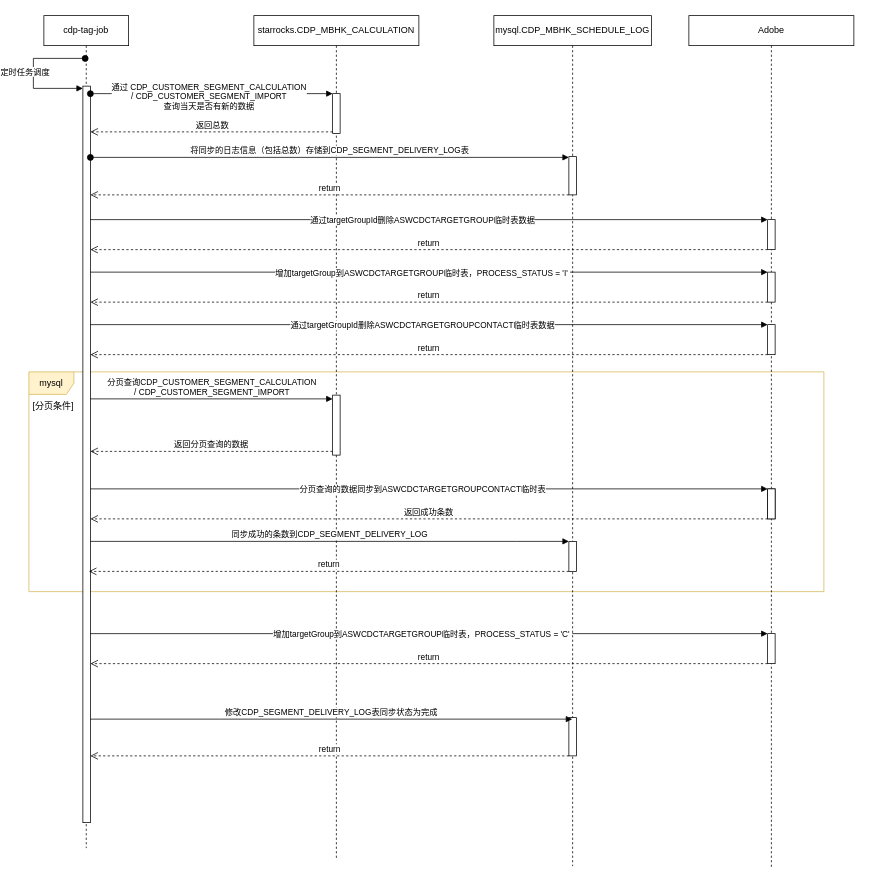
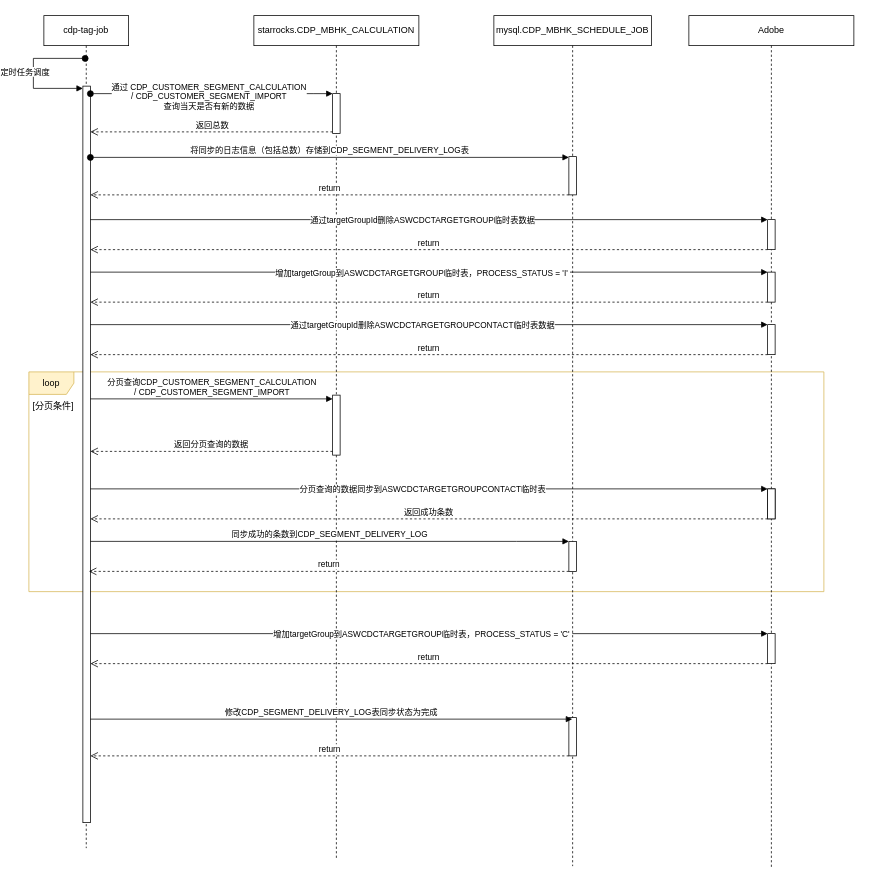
node "mysql.CDP_MBHK_SCHEDULE_LOG": label "mysql.CDP_MBHK_SCHEDULE_LOG" -> "mysql.CDP_MBHK_SCHEDULE_JOB"
node "mysql": label "mysql" -> "loop"
